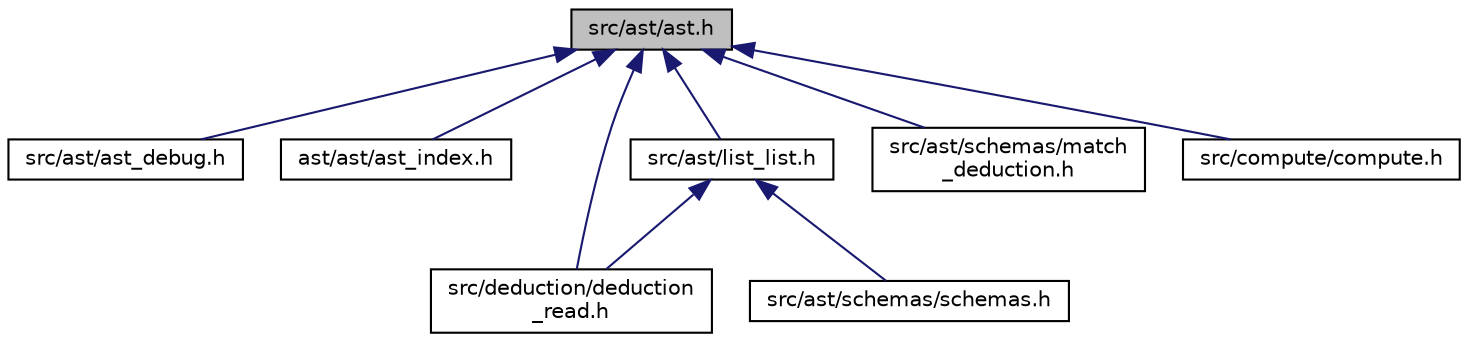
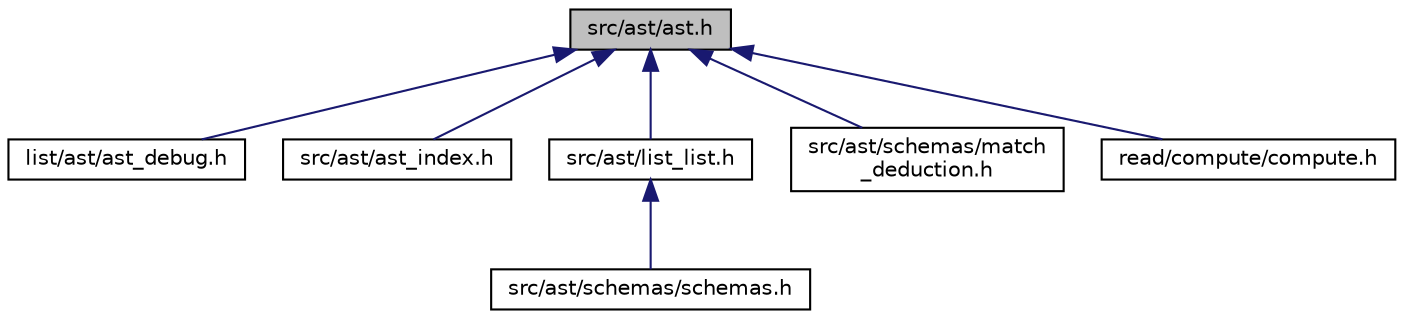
node "src/ast/ast_debug.h": label "src/ast/ast_debug.h" -> "list/ast/ast_debug.h"
node "ast/ast/ast_index.h": label "ast/ast/ast_index.h" -> "src/ast/ast_index.h"
node "src/compute/compute.h": label "src/compute/compute.h" -> "read/compute/compute.h"
node "src/deduction/deduction _read.h": removed
